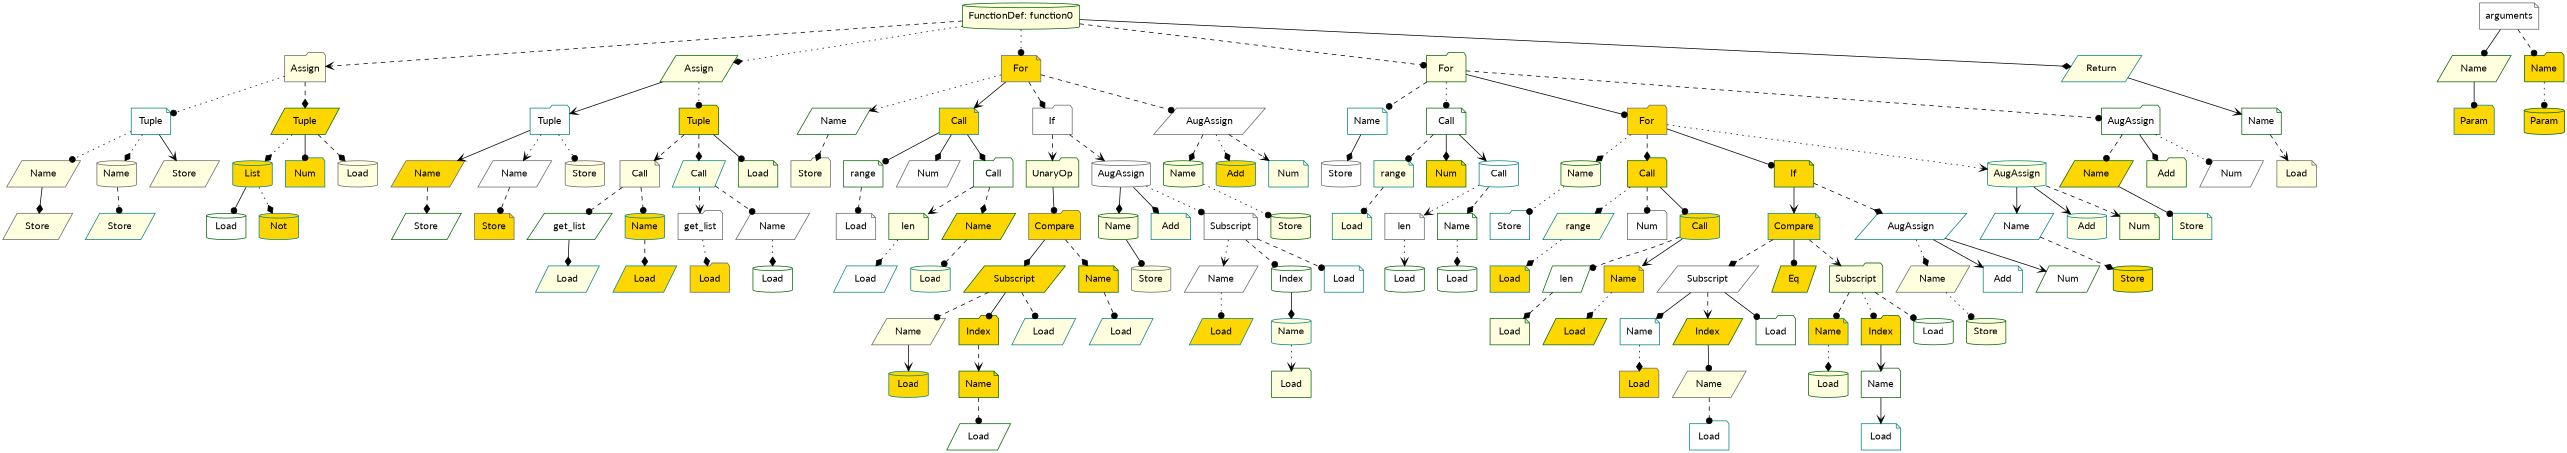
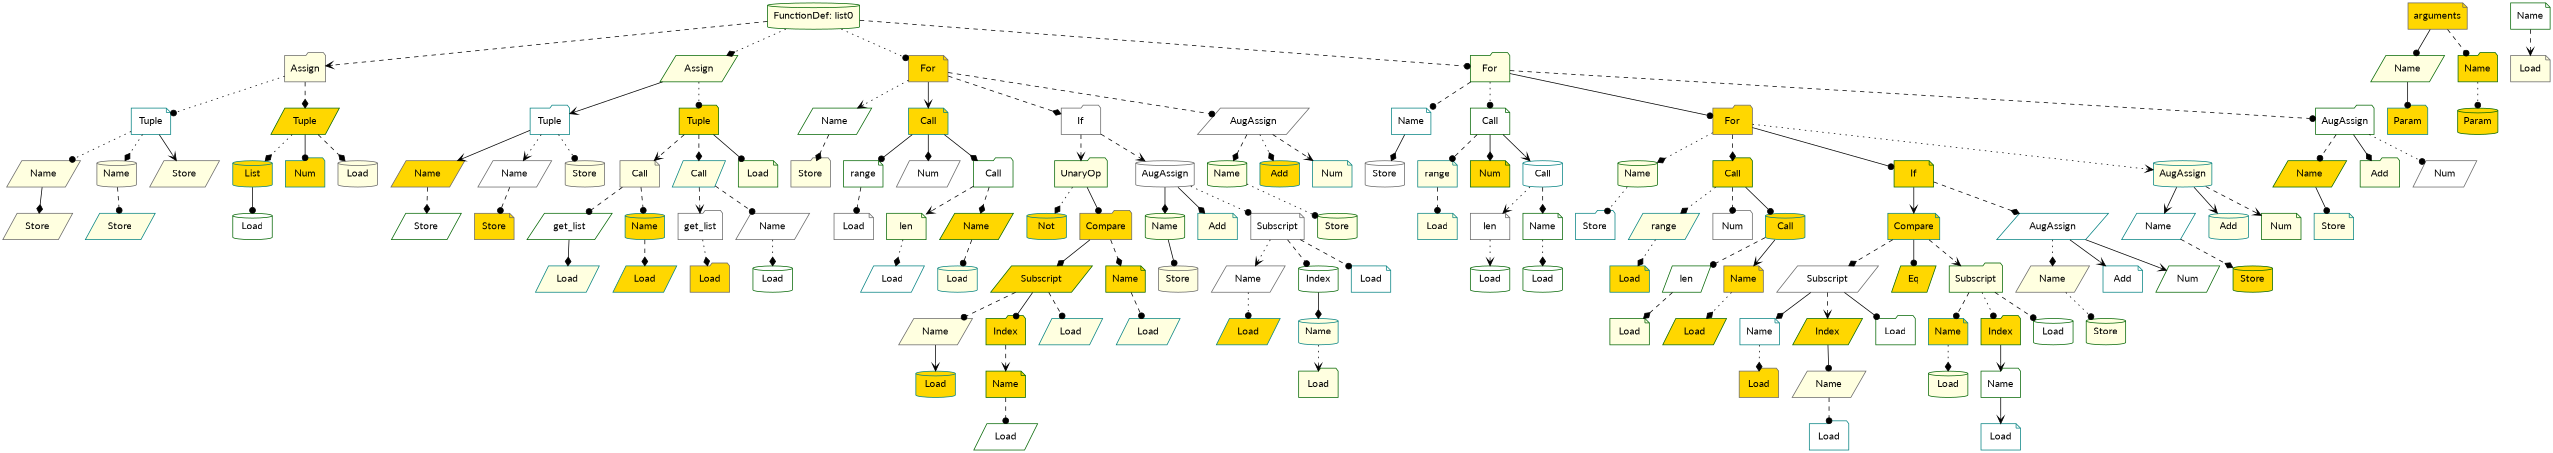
node "FunctionDef: function0": label "FunctionDef: function0" -> "FunctionDef: list0"
node "arguments": fillcolor white -> gold
node "Return": removed
edge "List" -> "Not": now "UnaryOp" -> "Not"
